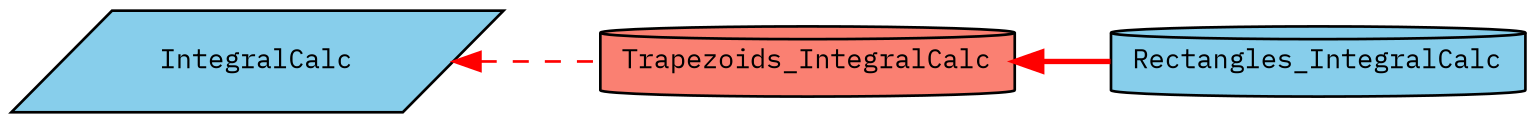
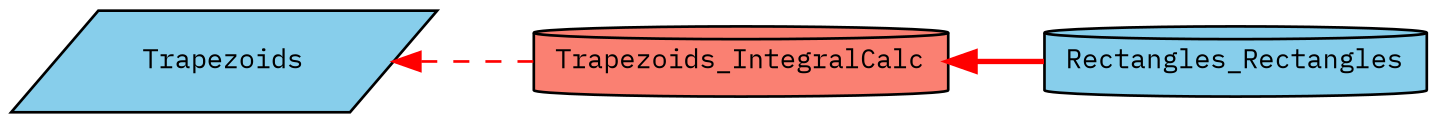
node "IntegralCalc": label "IntegralCalc" -> "Trapezoids"
node "Rectangles_IntegralCalc": label "Rectangles_IntegralCalc" -> "Rectangles_Rectangles"
